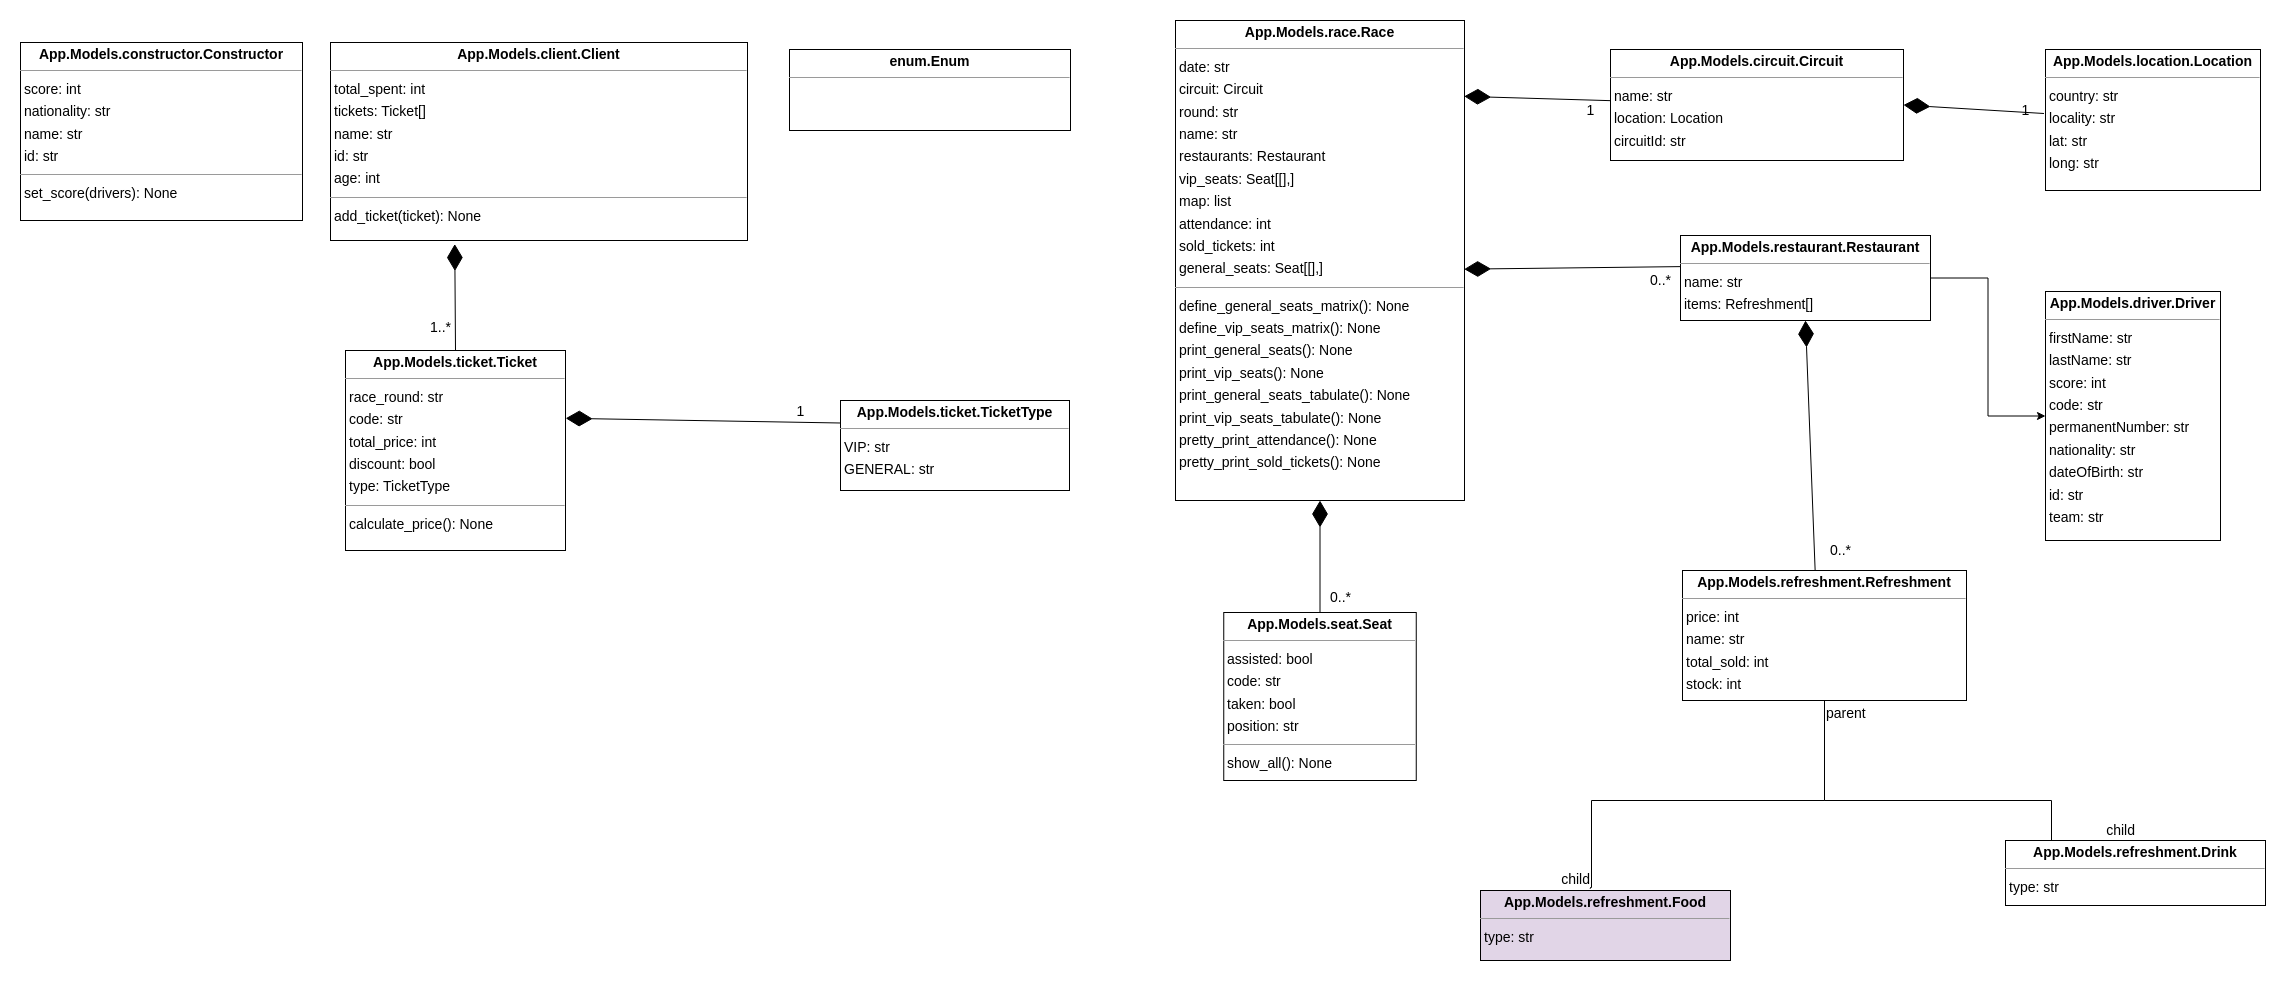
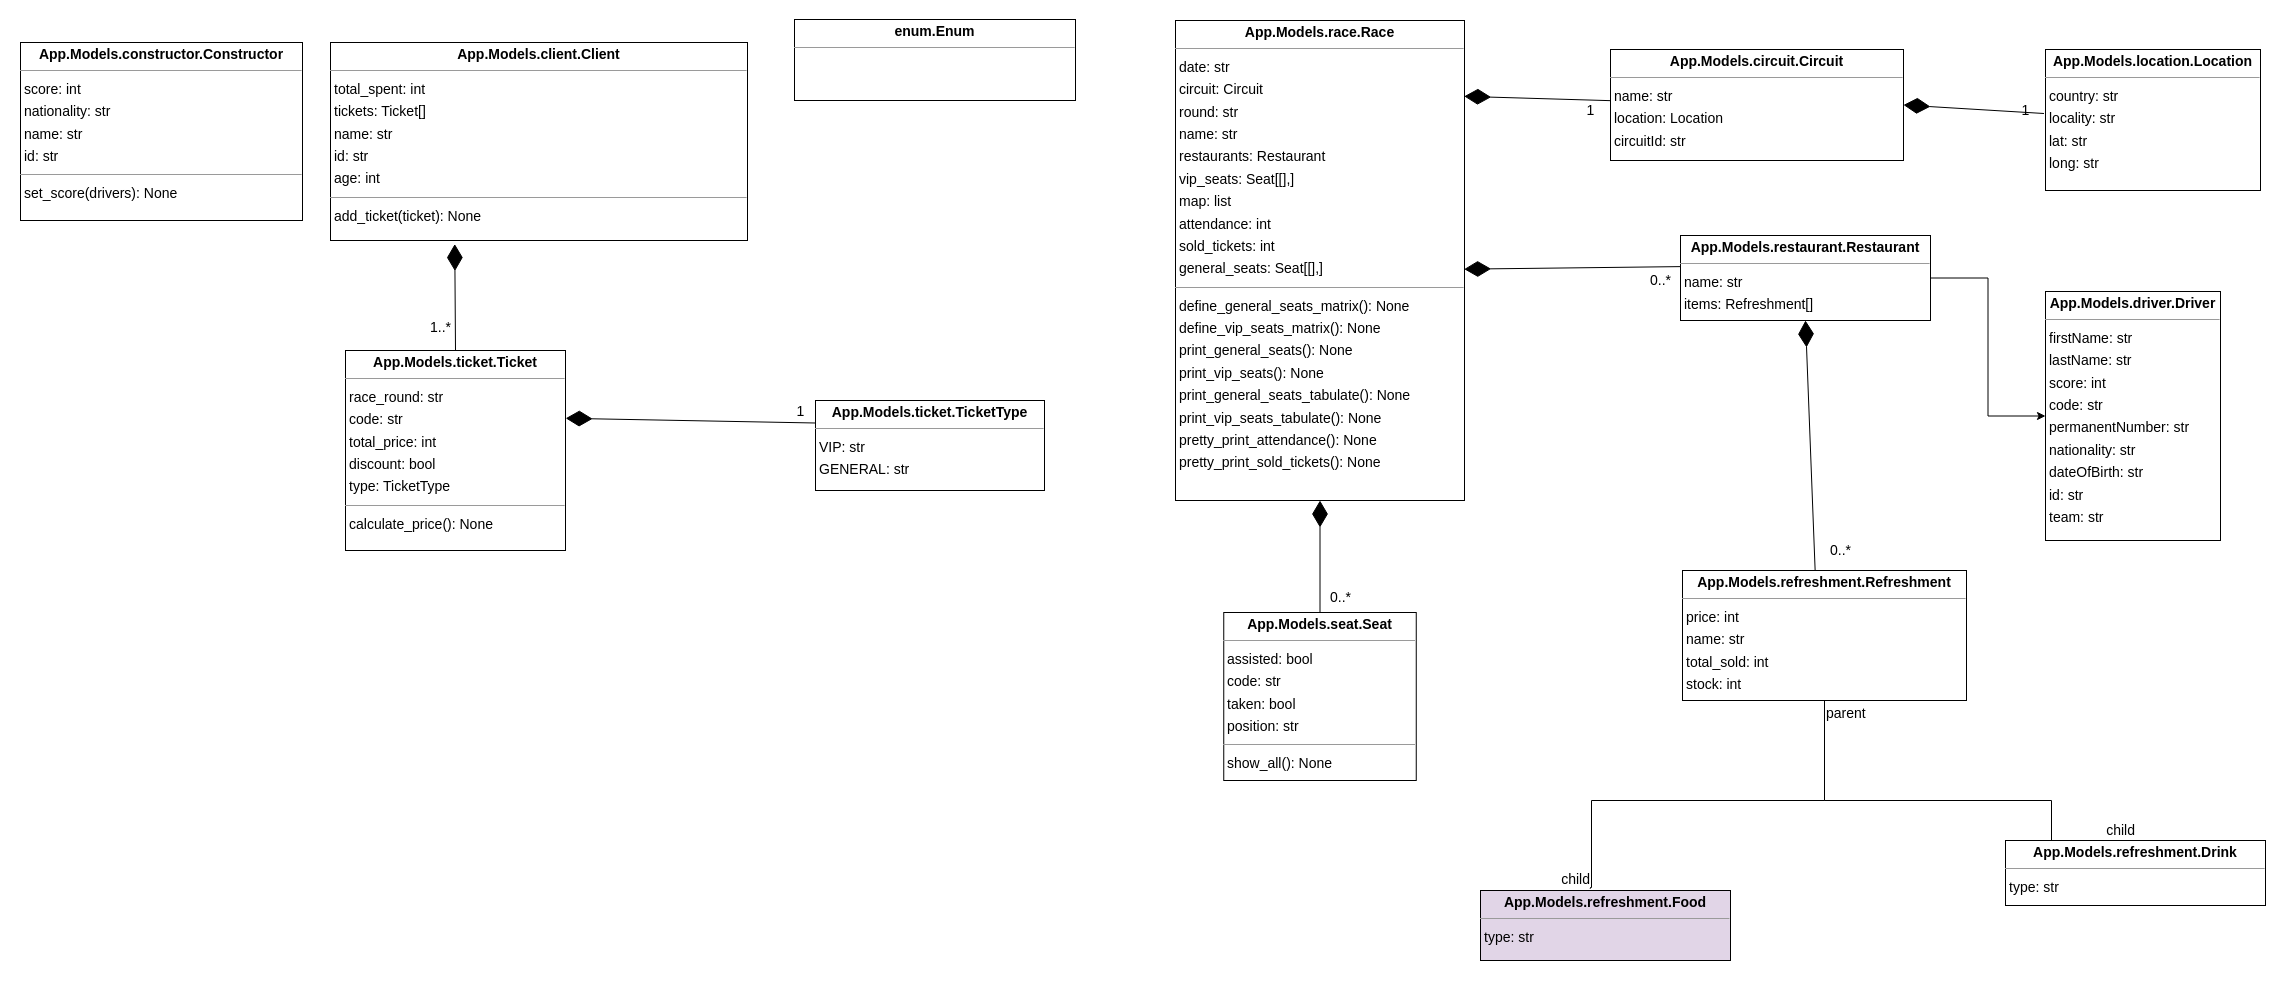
node "enum.Enum": moved (930, 90) -> (935, 60)
node "App.Models.ticket.TicketType VIP: str GENERAL: str": moved (955, 446) -> (930, 446)
